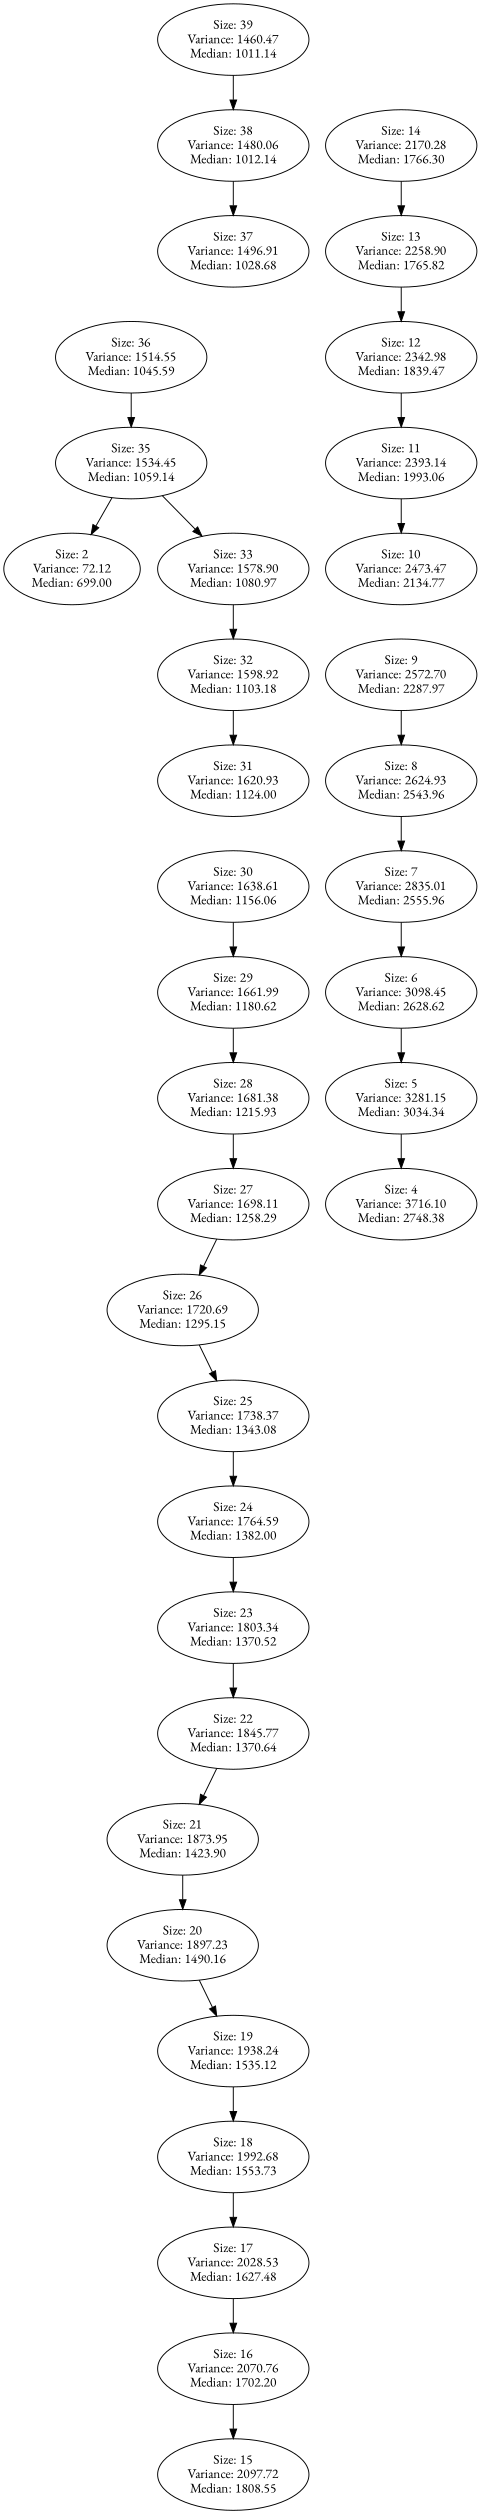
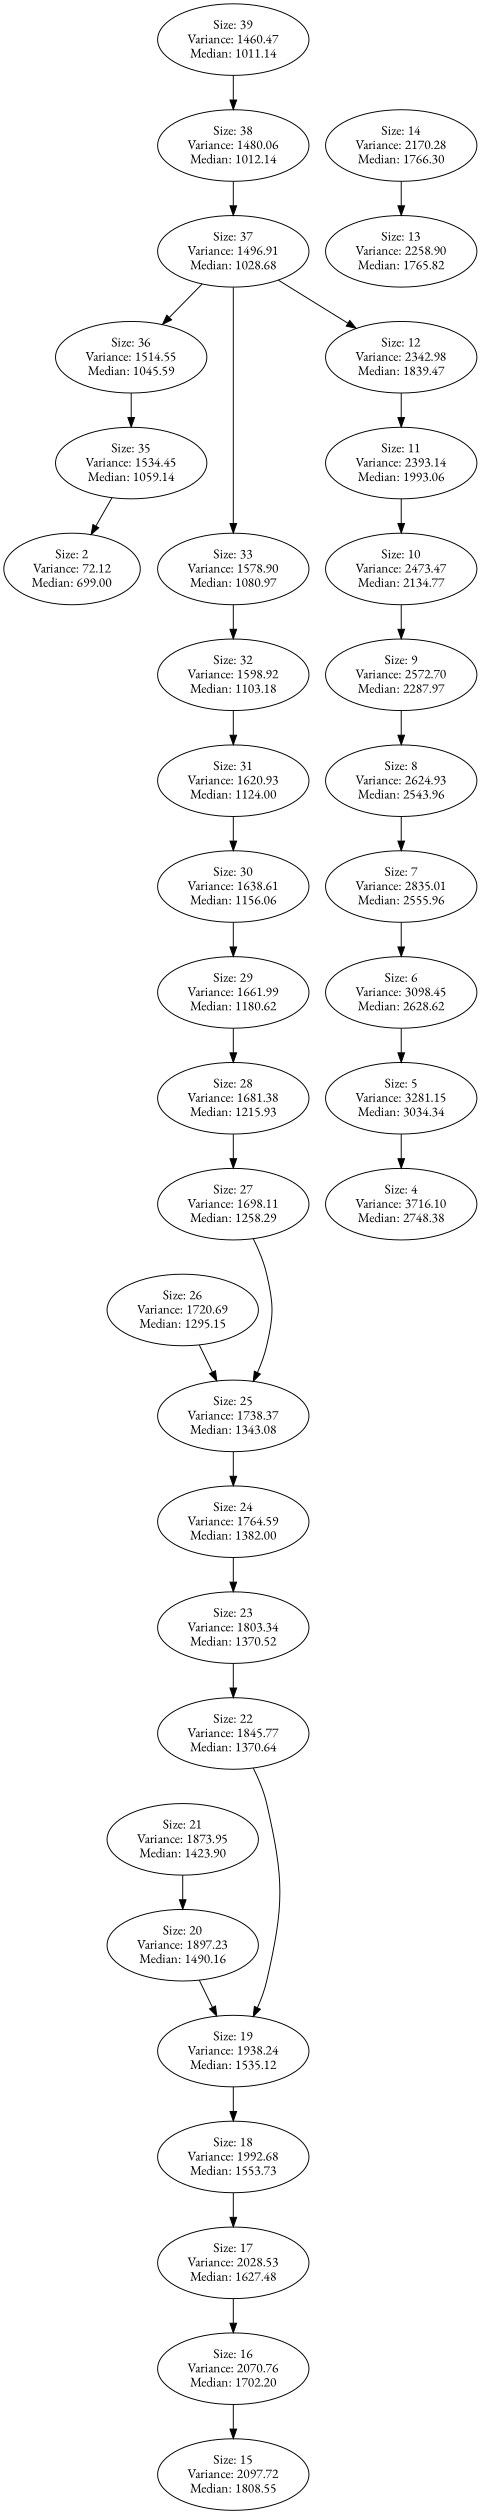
edge "Size: 13 Variance: 2258.90 Median: 1765.82" -> "Size: 12 Variance: 2342.98 Median: 1839.47": now "Size: 37 Variance: 1496.91 Median: 1028.68" -> "Size: 12 Variance: 2342.98 Median: 1839.47"
edge "Size: 37 Variance: 1496.91 Median: 1028.68" -> "Size: 36 Variance: 1514.55 Median: 1045.59": added
edge "Size: 35 Variance: 1534.45 Median: 1059.14" -> "Size: 33 Variance: 1578.90 Median: 1080.97": now "Size: 37 Variance: 1496.91 Median: 1028.68" -> "Size: 33 Variance: 1578.90 Median: 1080.97"
edge "Size: 10 Variance: 2473.47 Median: 2134.77" -> "Size: 9 Variance: 2572.70 Median: 2287.97": added
edge "Size: 31 Variance: 1620.93 Median: 1124.00" -> "Size: 30 Variance: 1638.61 Median: 1156.06": added
edge "Size: 27 Variance: 1698.11 Median: 1258.29" -> "Size: 26 Variance: 1720.69 Median: 1295.15": now "Size: 27 Variance: 1698.11 Median: 1258.29" -> "Size: 25 Variance: 1738.37 Median: 1343.08"
edge "Size: 22 Variance: 1845.77 Median: 1370.64" -> "Size: 21 Variance: 1873.95 Median: 1423.90": now "Size: 22 Variance: 1845.77 Median: 1370.64" -> "Size: 19 Variance: 1938.24 Median: 1535.12"
